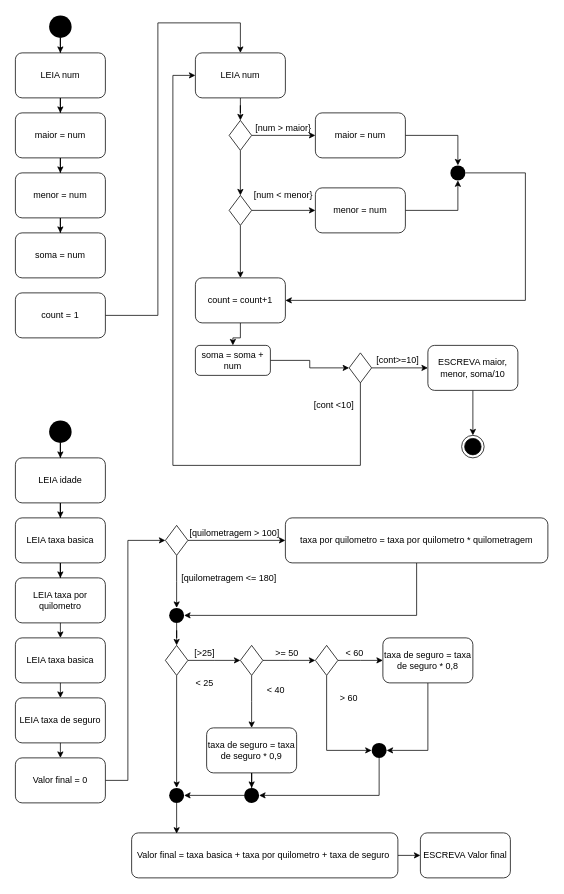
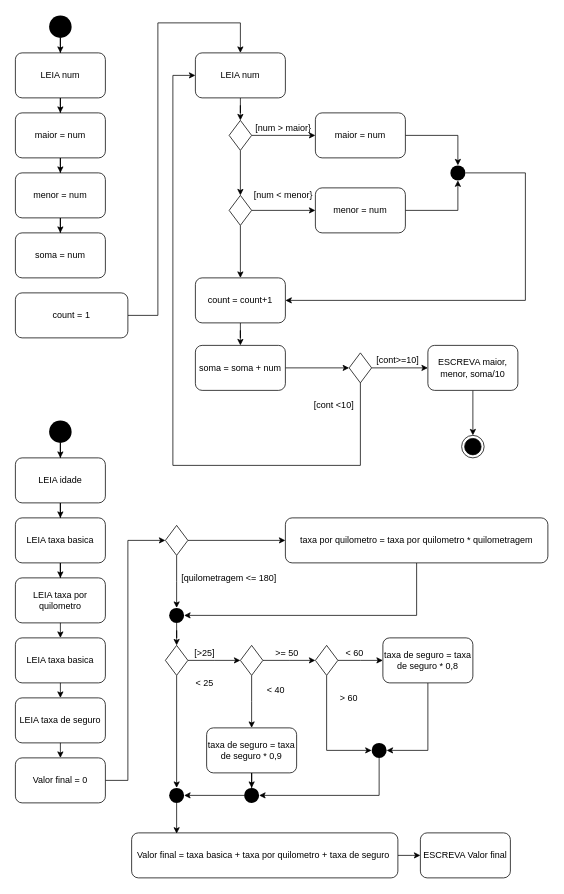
node "count = 1": size 90x45 -> 113x45
node "soma = soma + num": size 75x30 -> 90x45
node "[quilometragem > 100]": removed
